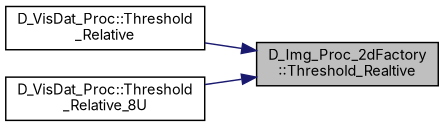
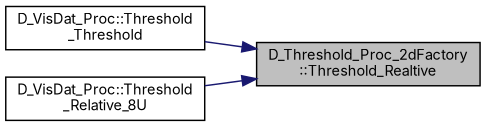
node "D_VisDat_Proc::Threshold _Relative": label "D_VisDat_Proc::Threshold _Relative" -> "D_VisDat_Proc::Threshold _Threshold"
node "D_Img_Proc_2dFactory ::Threshold_Realtive": label "D_Img_Proc_2dFactory ::Threshold_Realtive" -> "D_Threshold_Proc_2dFactory ::Threshold_Realtive"
